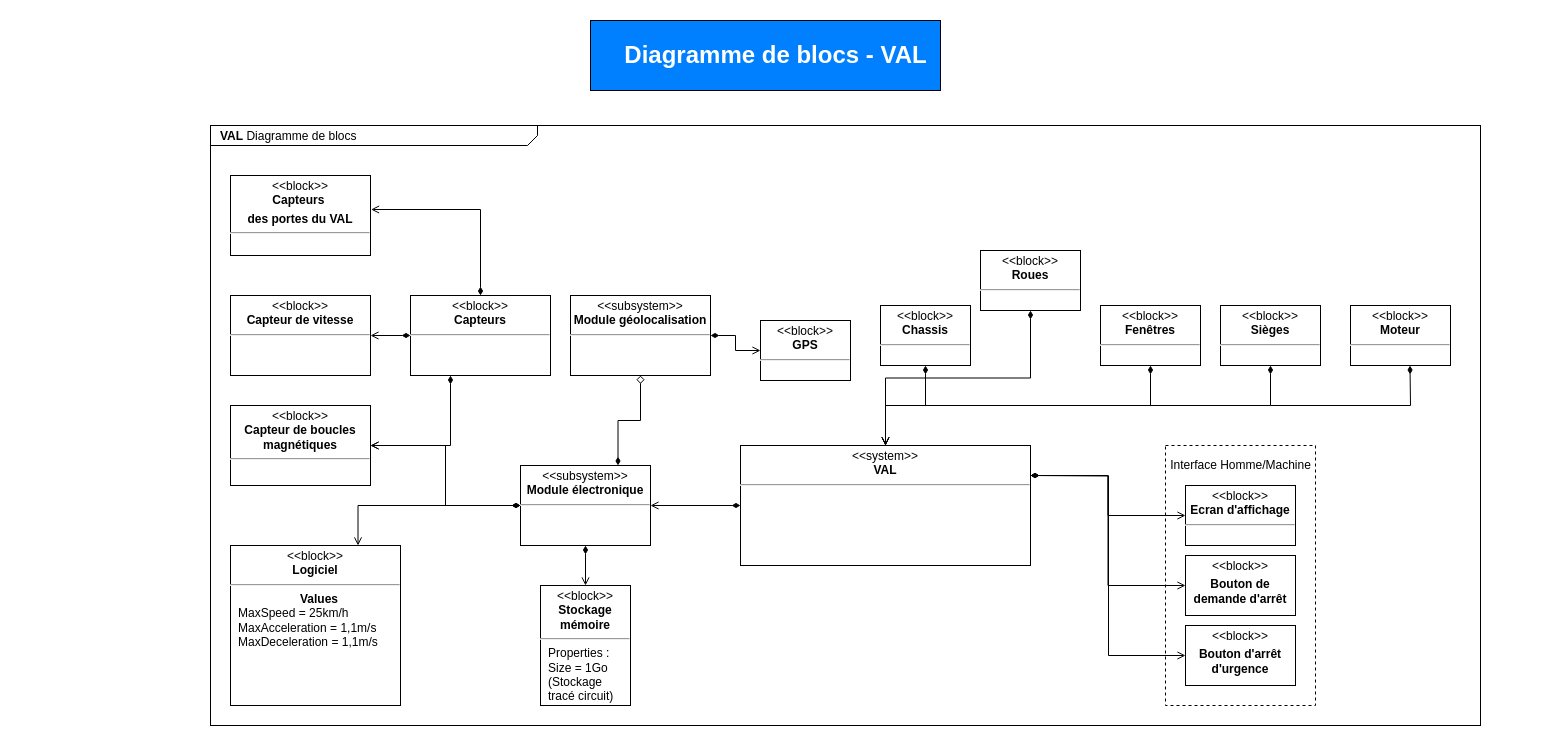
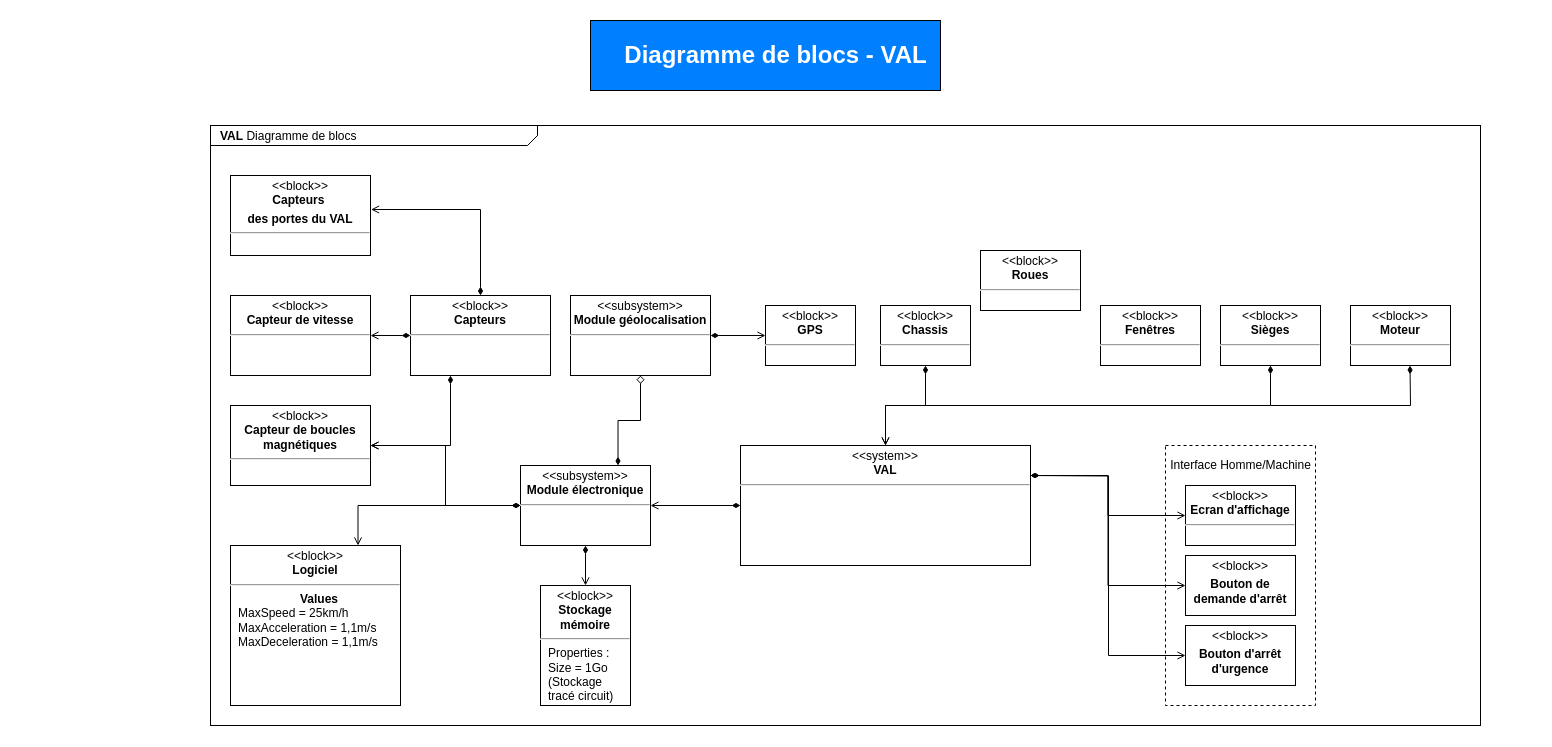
node "<<block>> GPS": moved (806, 351) -> (811, 336)
edge "<<block>> Roues" -- "<<system>> VAL": removed
edge "<<block>> Fenêtres" -- "<<system>> VAL": removed
